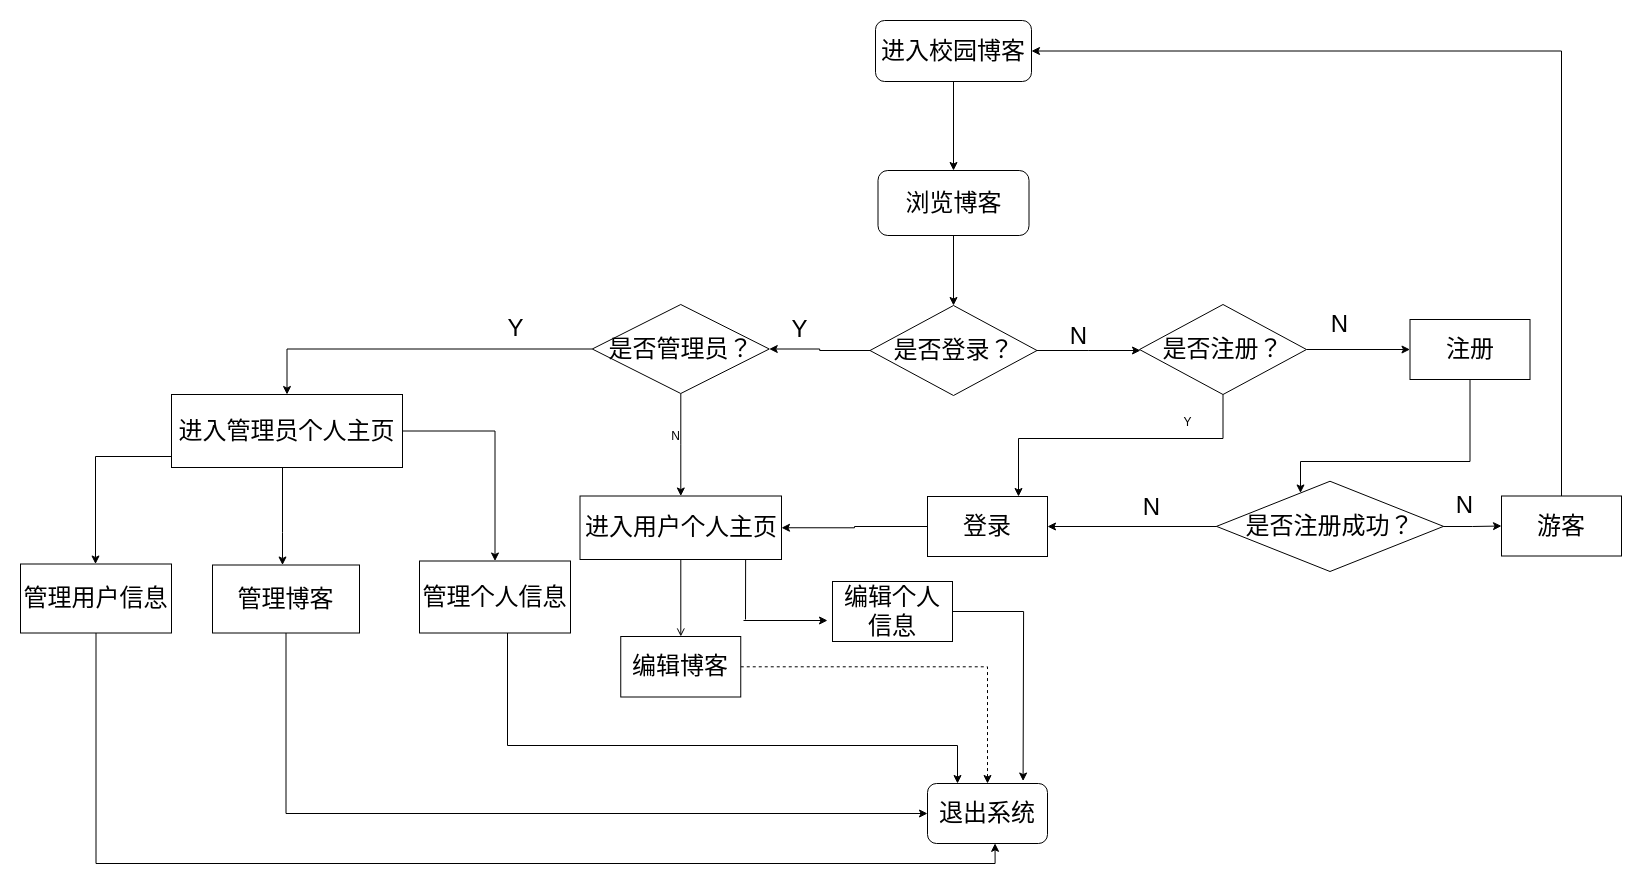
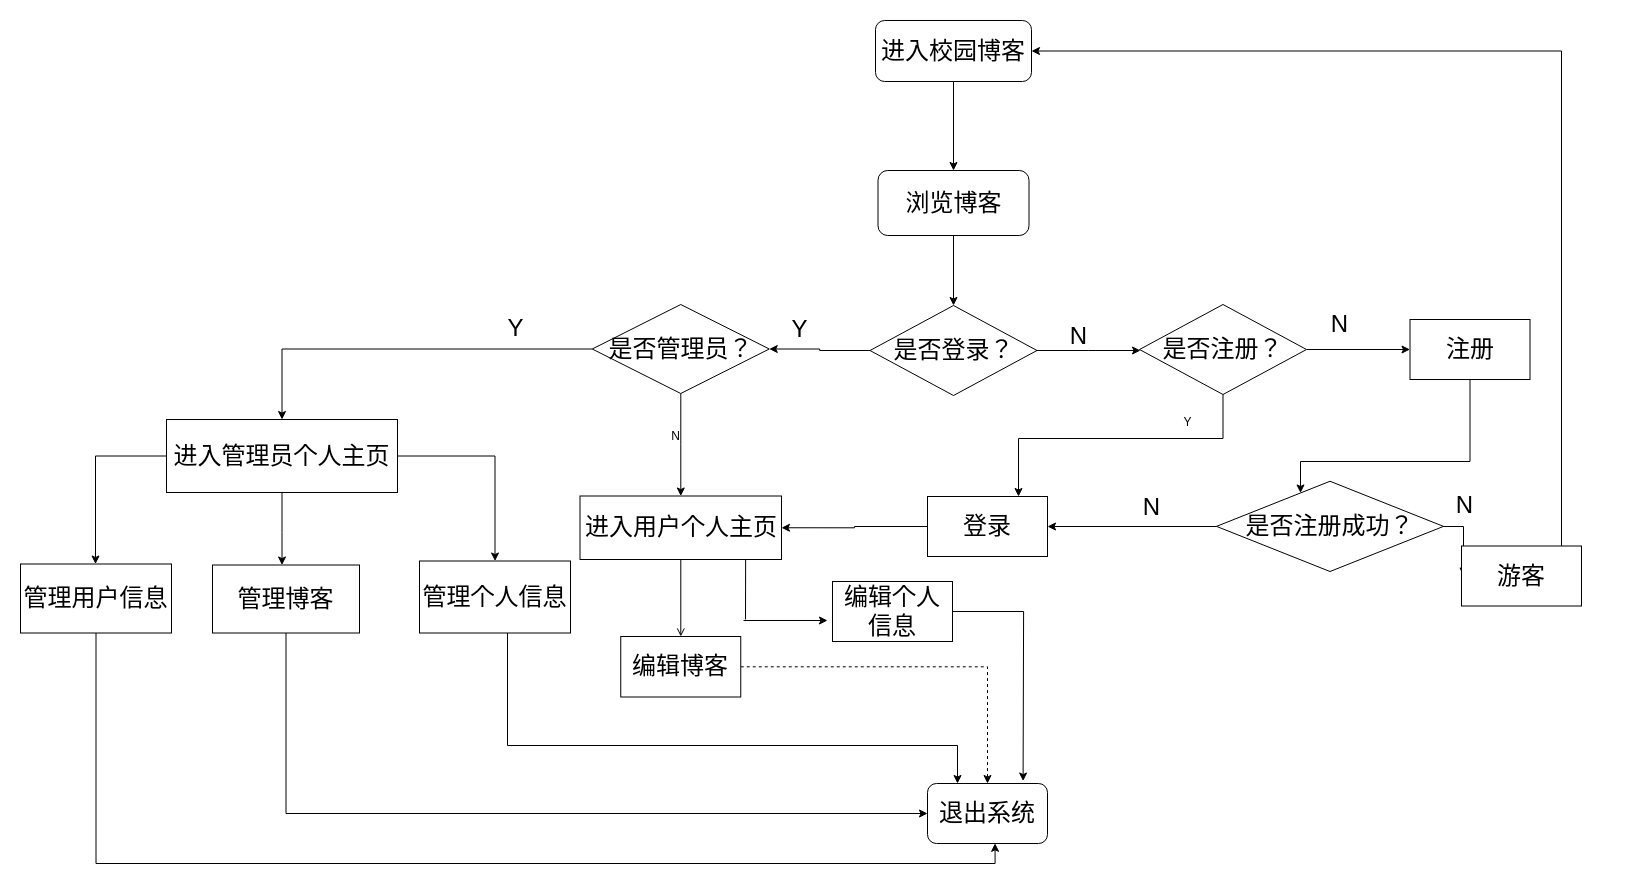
node "进入管理员个人主页": moved (287, 431) -> (282, 456)
node "游客": moved (1562, 526) -> (1522, 576)
